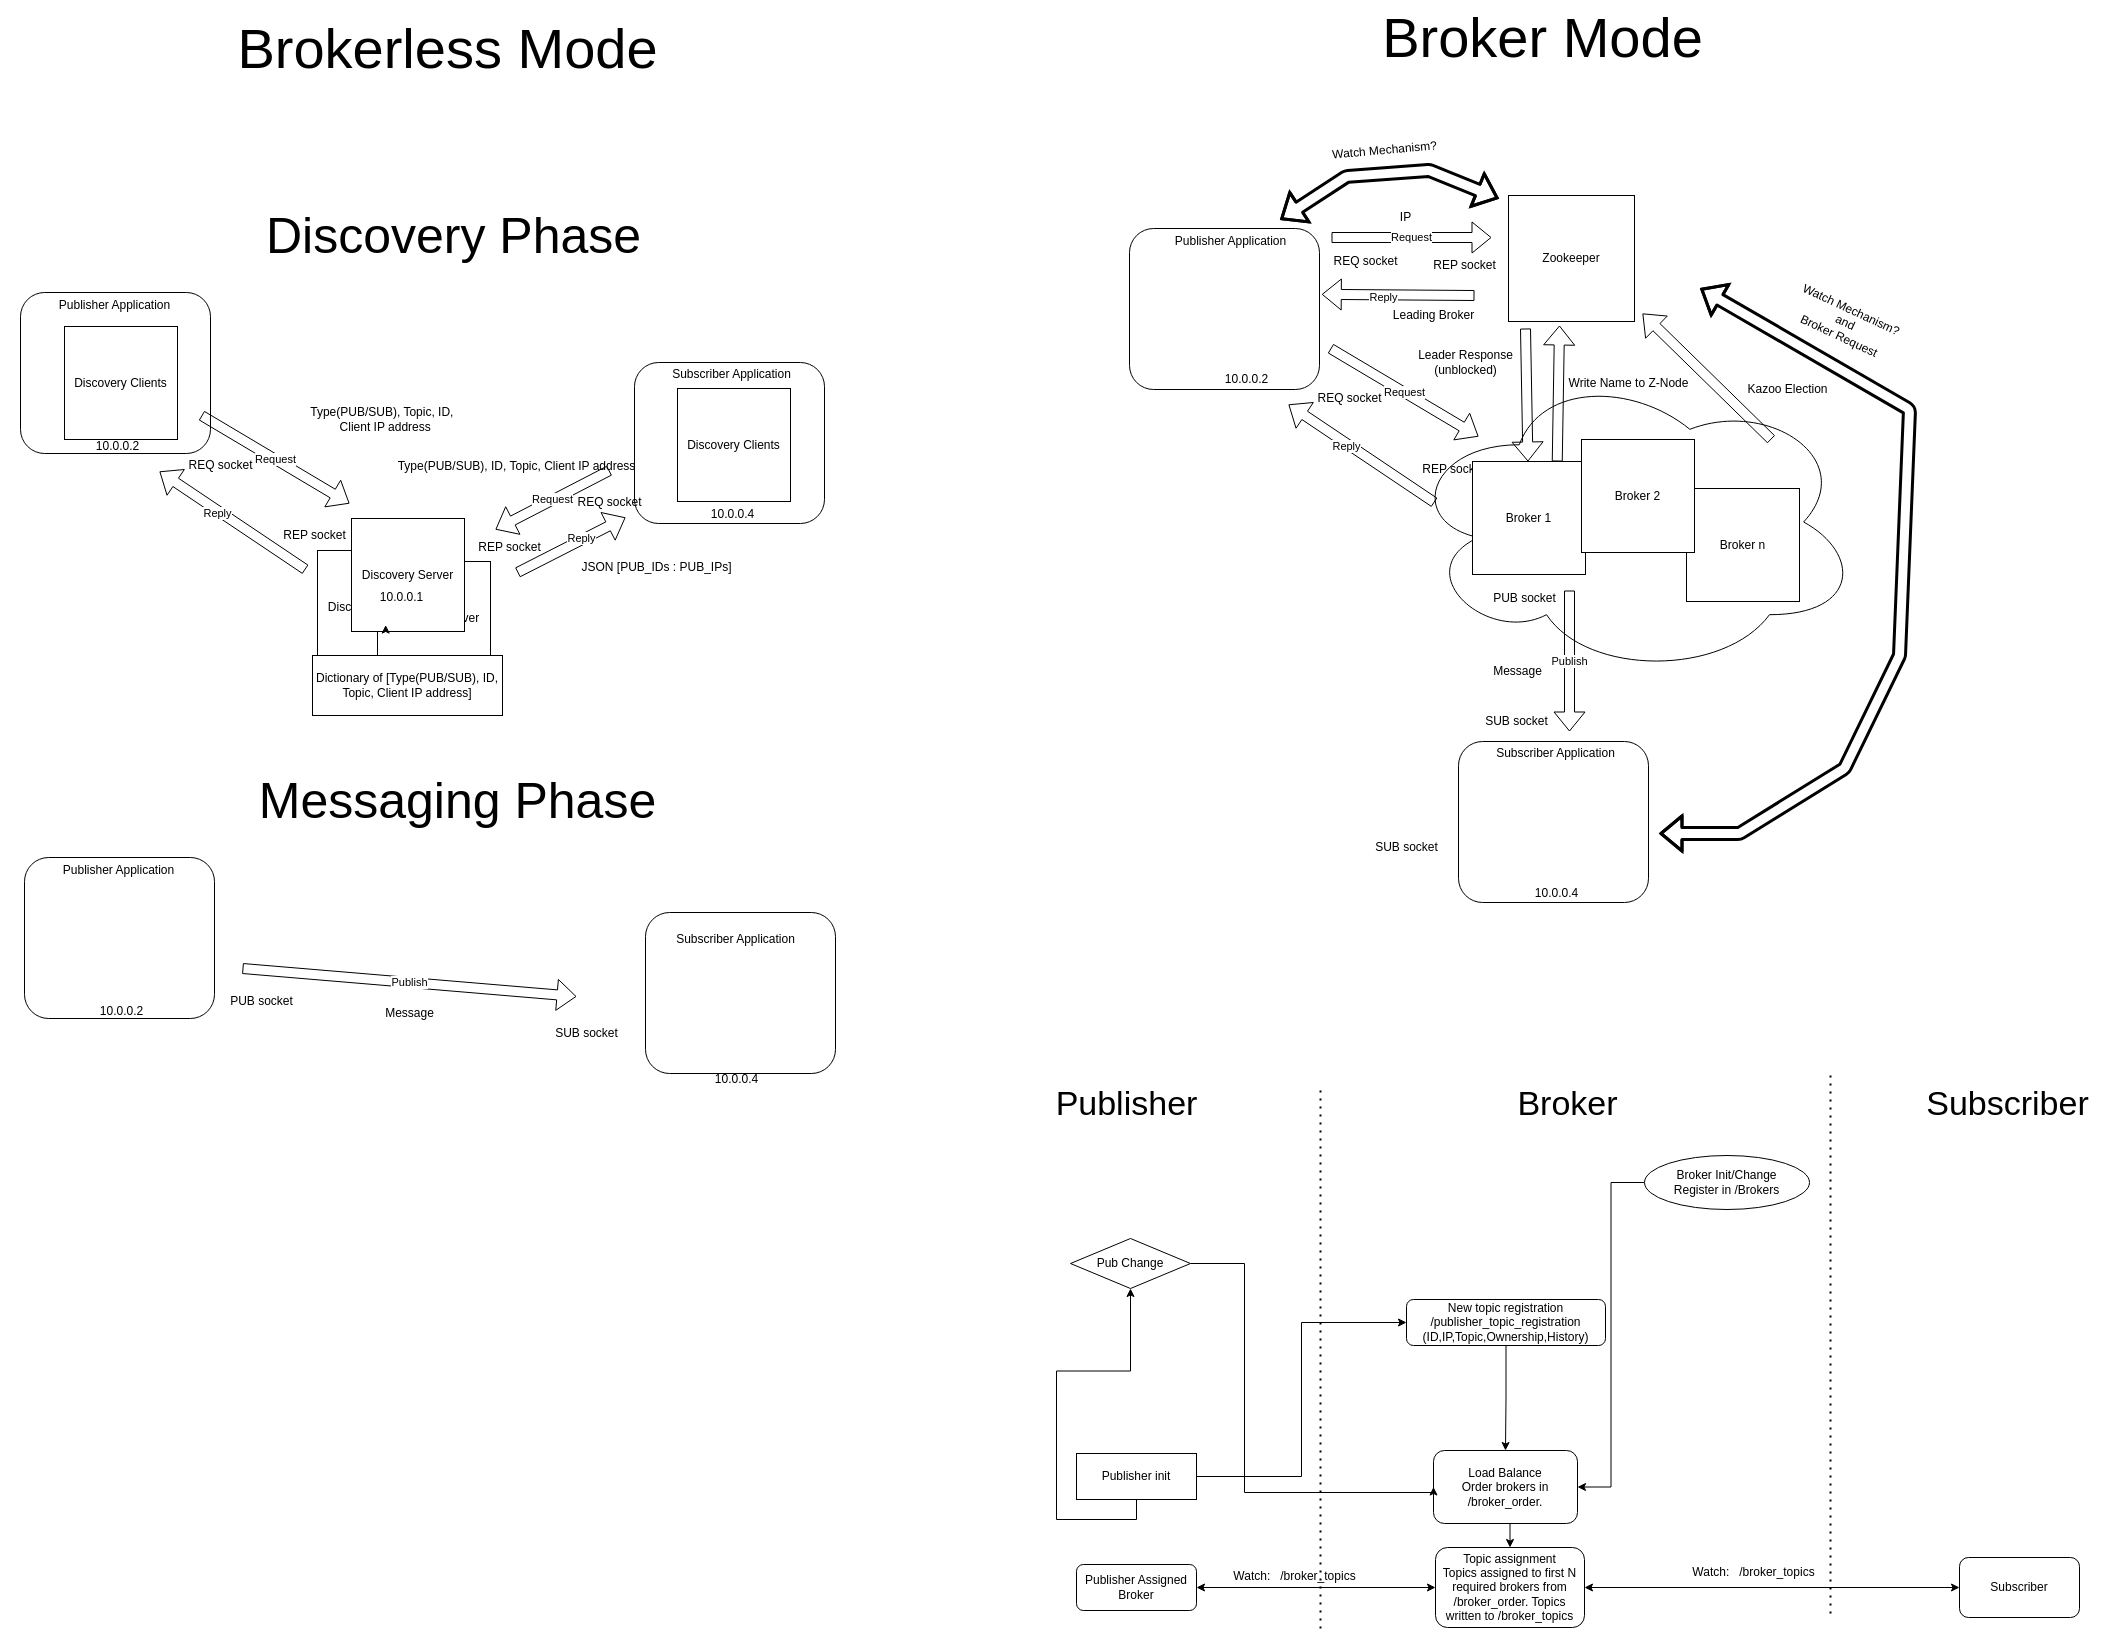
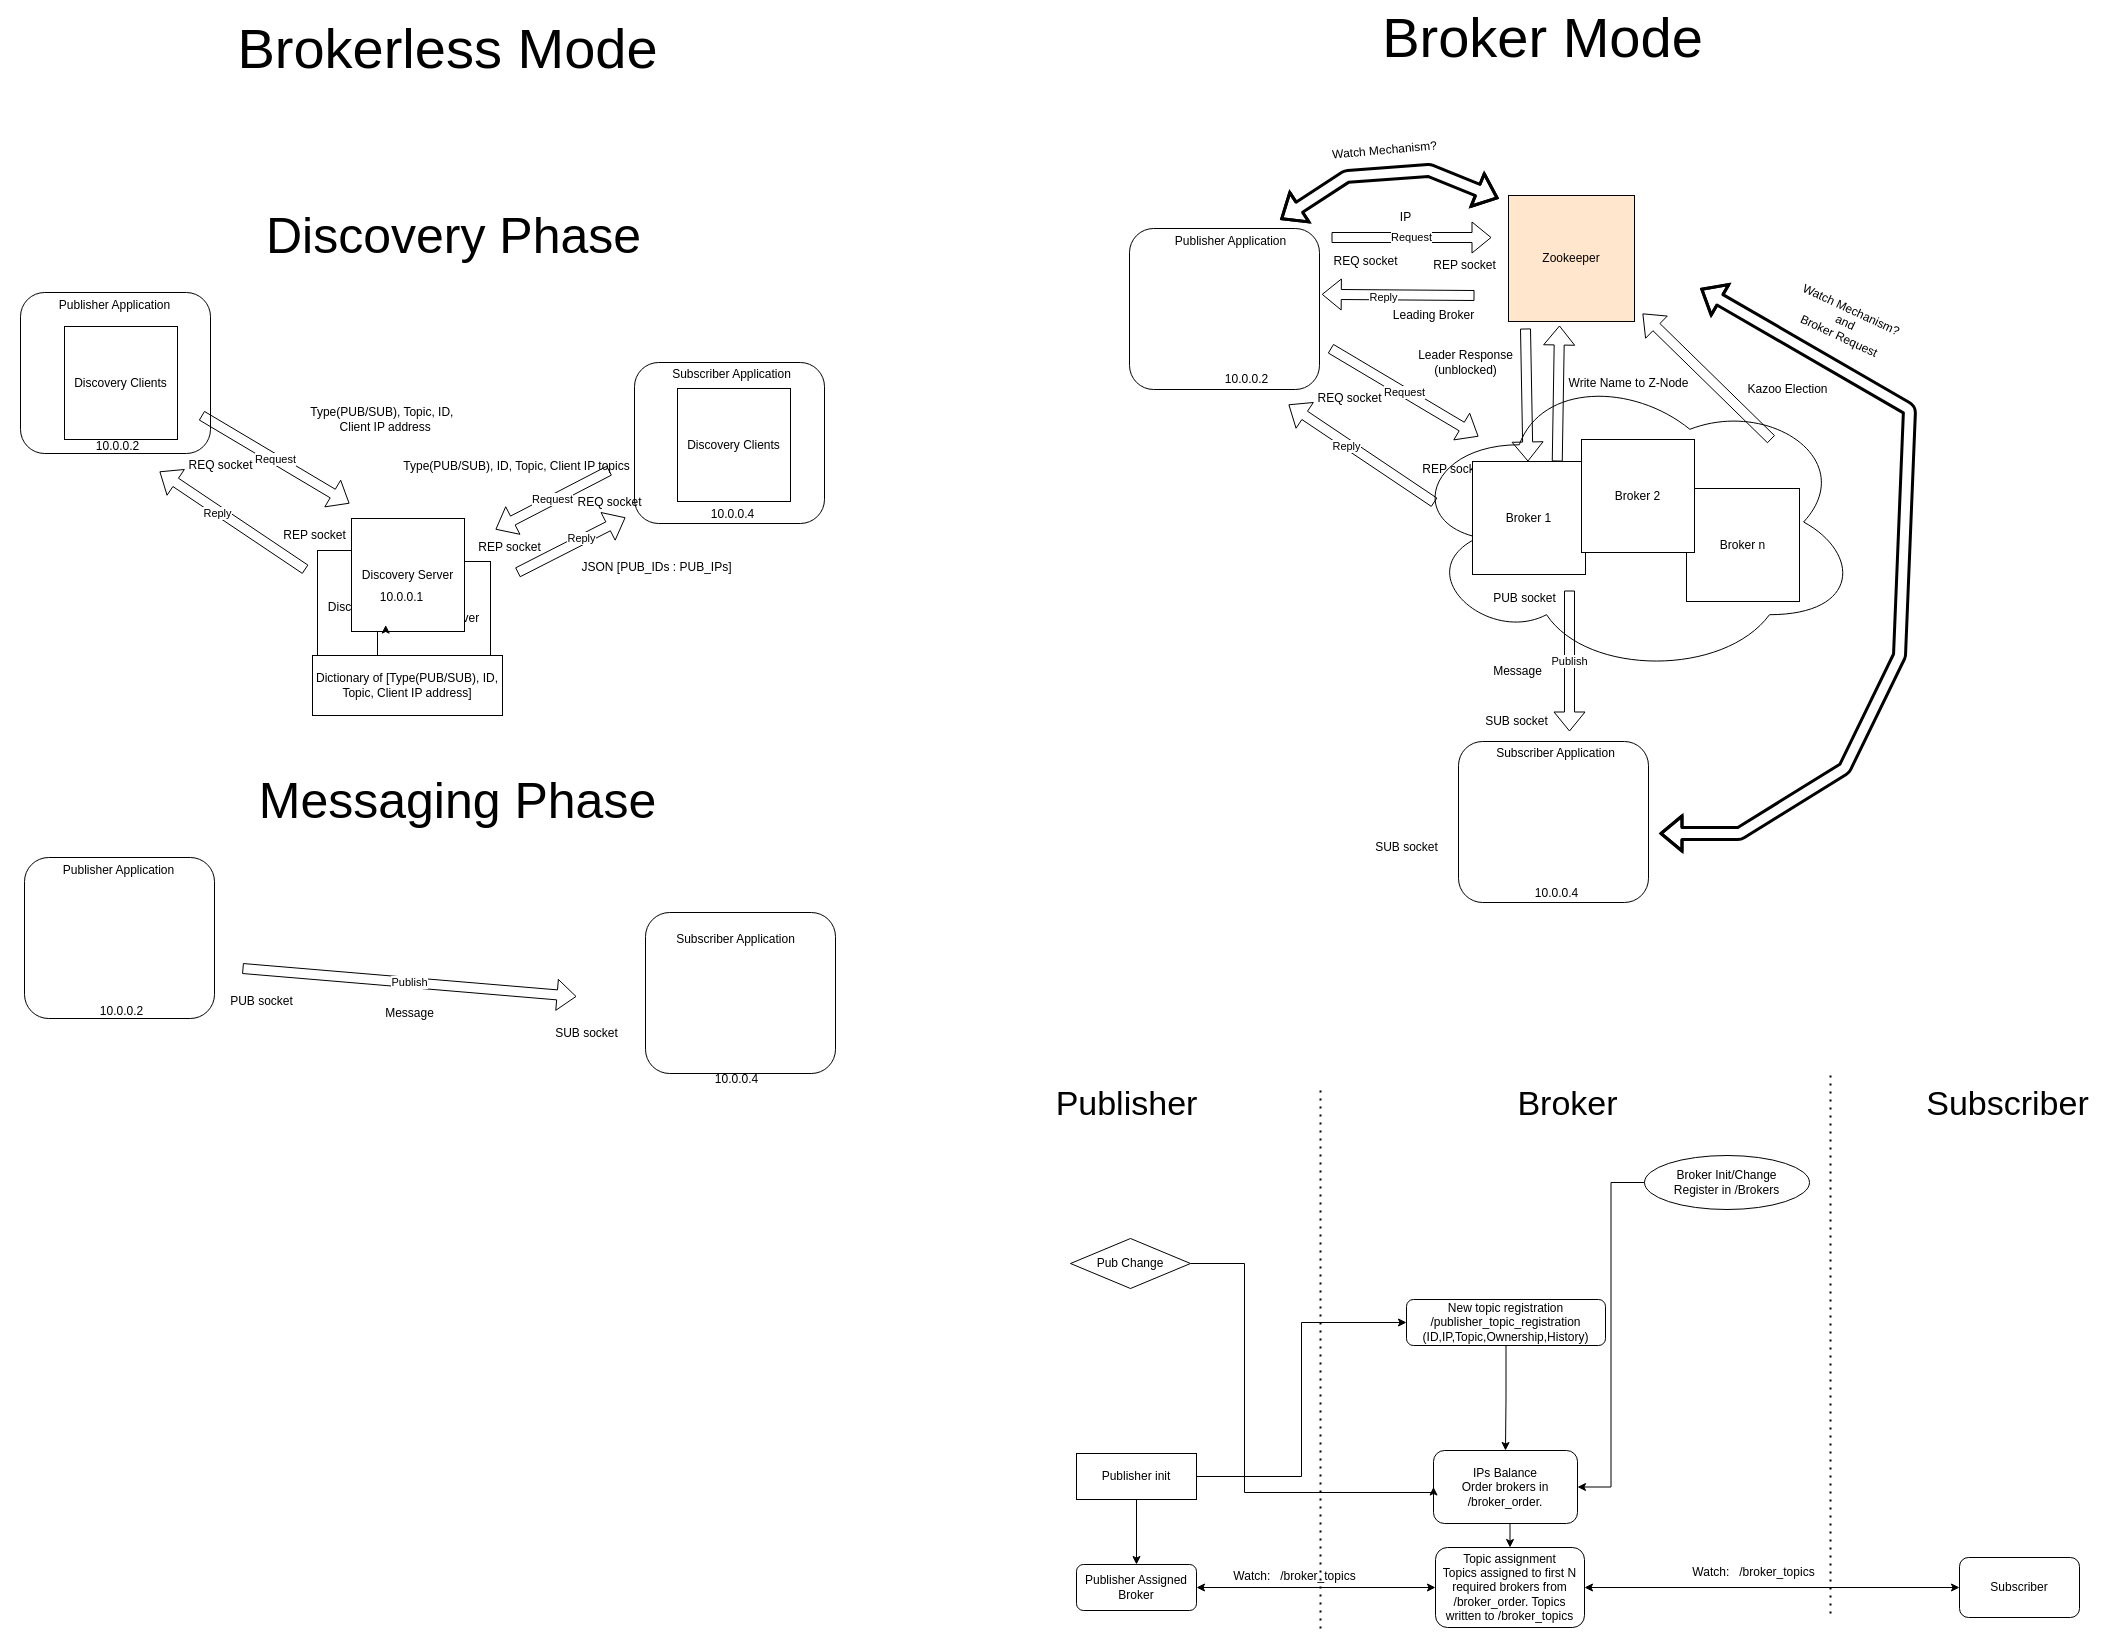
node "Zookeeper": fillcolor #ffffff -> #ffe6cc
node "Type(PUB/SUB), ID, Topic, Client IP address": label "Type(PUB/SUB), ID, Topic, Client IP address" -> "Type(PUB/SUB), ID, Topic, Client IP topics"
edge "Publisher init" -> "Pub Change": now "Publisher init" -> "Publisher Assigned Broker"
node "Load Balance Order brokers in /broker_order.": label "Load Balance Order brokers in /broker_order." -> "IPs Balance Order brokers in /broker_order."
